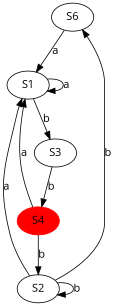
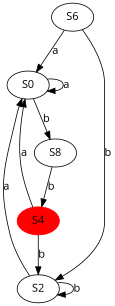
node "S1": label "S1" -> "S0"
node "S3": label "S3" -> "S8"
edge "S2" -> "S6": reversed
